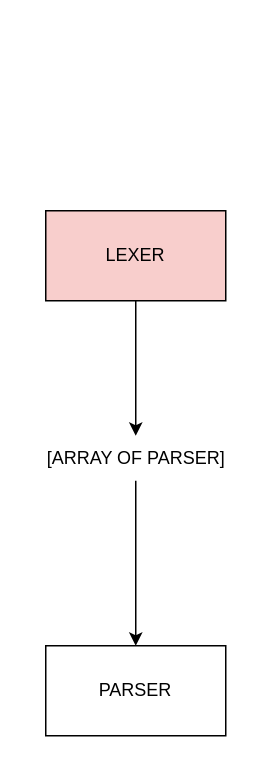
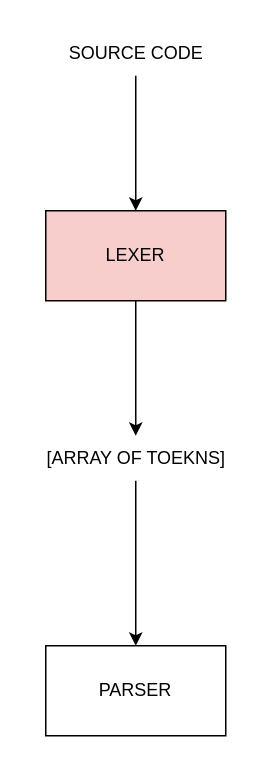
node "SOURCE CODE": added
edge "SOURCE CODE" -> "LEXER": added
node "[ARRAY OF PARSER]": label "[ARRAY OF PARSER]" -> "[ARRAY OF TOEKNS]"
